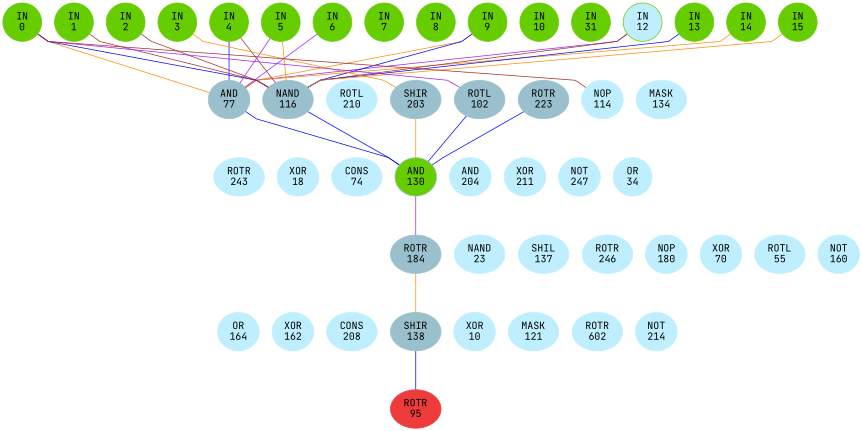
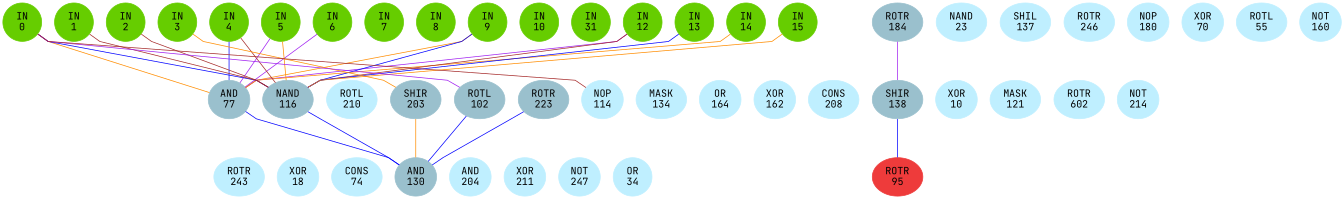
node "IN 12": fillcolor lightblue1 -> chartreuse3
node "AND 130": fillcolor chartreuse3 -> lightblue3
edge "AND 130" -- "ROTR 184": removed
edge "ROTR 184" -- "SHIR 138": color darkorange -> purple
